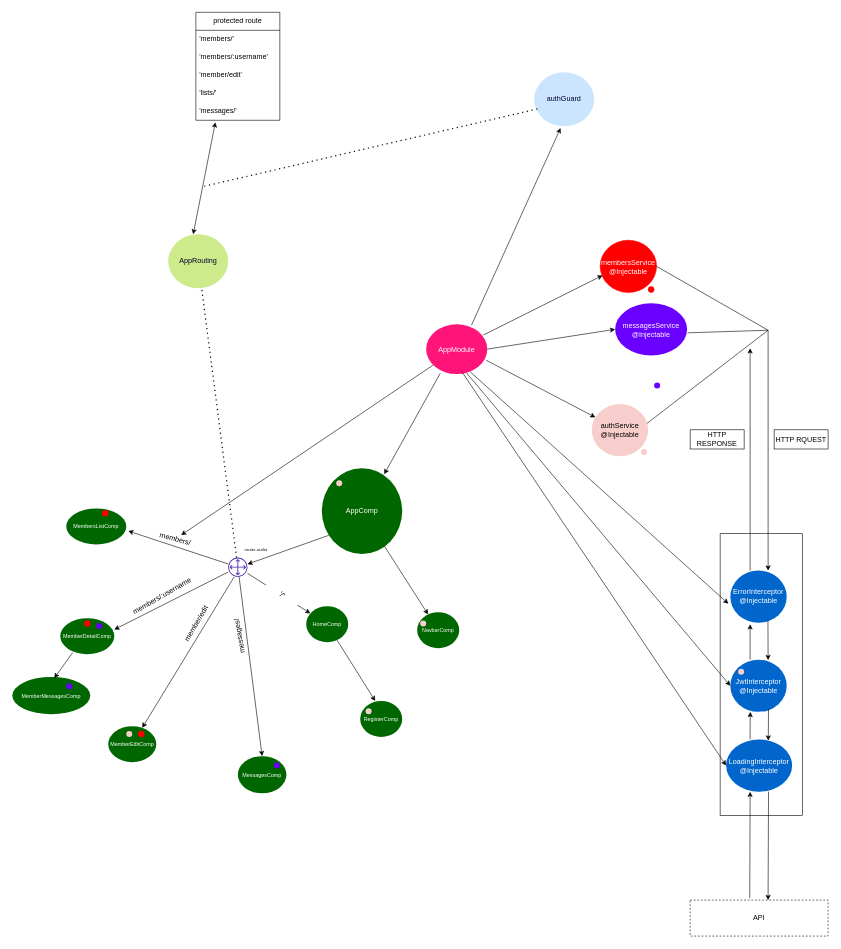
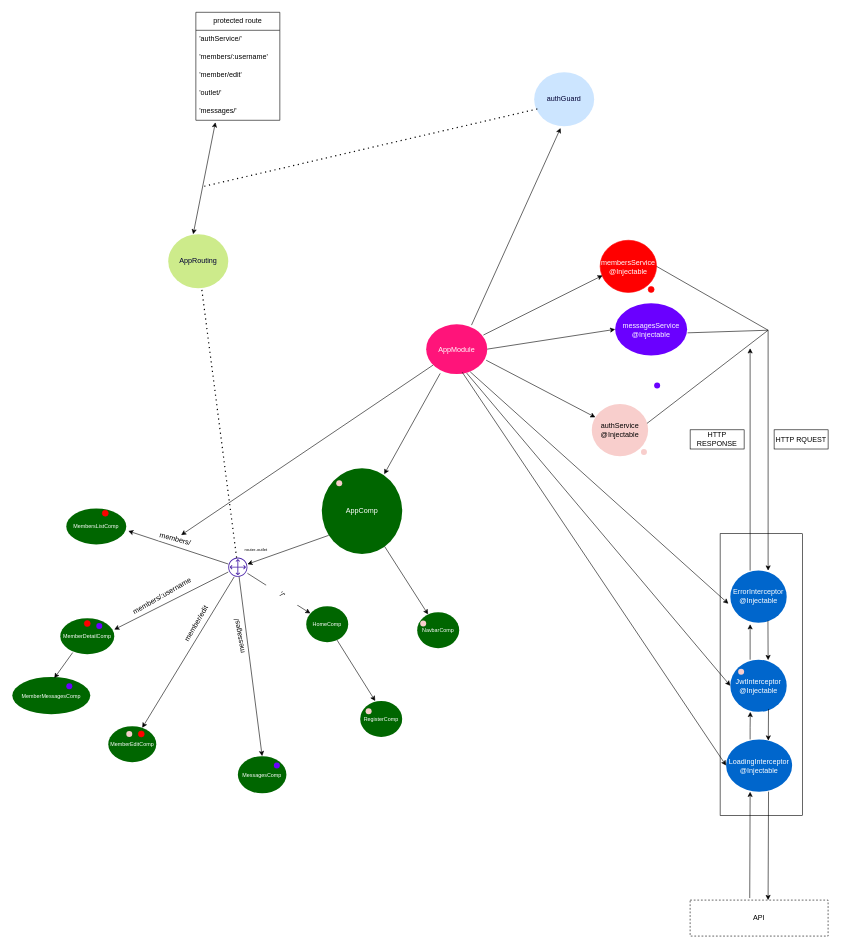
node "'members/'": label "'members/'" -> "'authService/'"
node "'lists/'": label "'lists/'" -> "'outlet/'"
